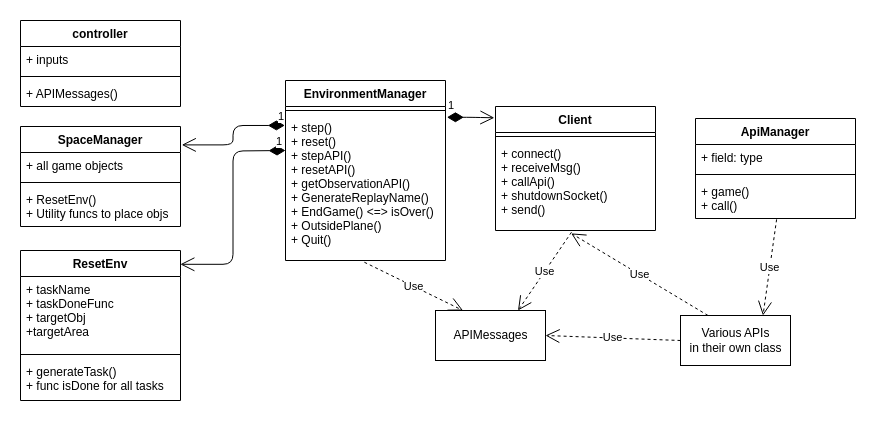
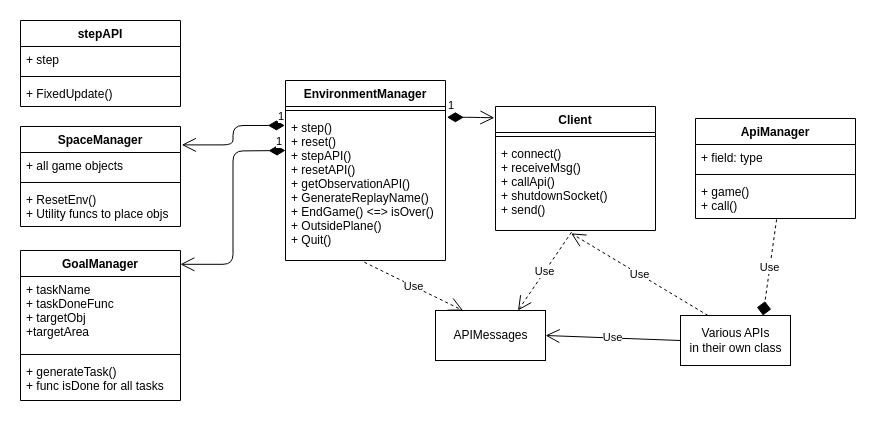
node "controller": label "controller" -> "stepAPI"
node "+ inputs": label "+ inputs" -> "+ step"
node "+ APIMessages()": label "+ APIMessages()" -> "+ FixedUpdate()"
node "ResetEnv": label "ResetEnv" -> "GoalManager"
edge "+ game() + call()" -> "Various APIs in their own class": arrowhead open -> diamond
edge "Various APIs in their own class" -> "APIMessages": style dashed -> solid
